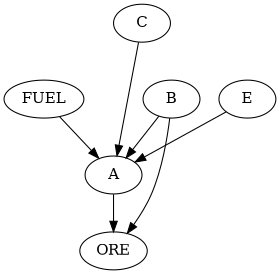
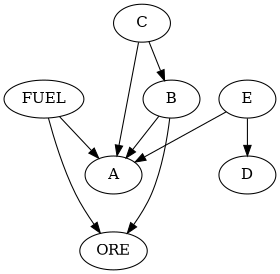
edge "C" -> "B": added
node "D": added
edge "A" -> "ORE": now "FUEL" -> "ORE"
